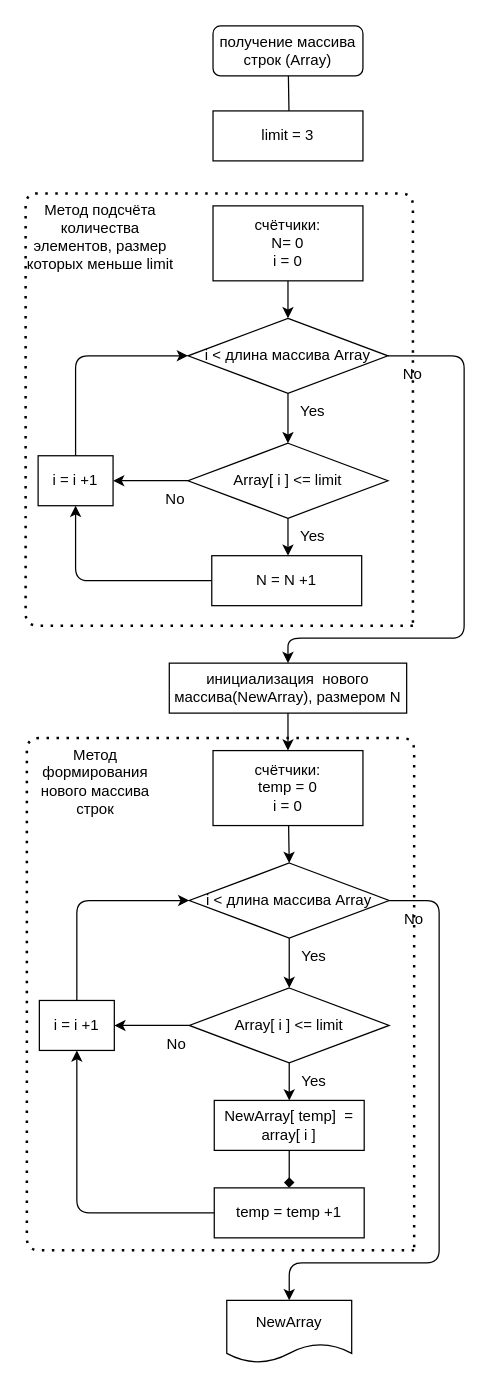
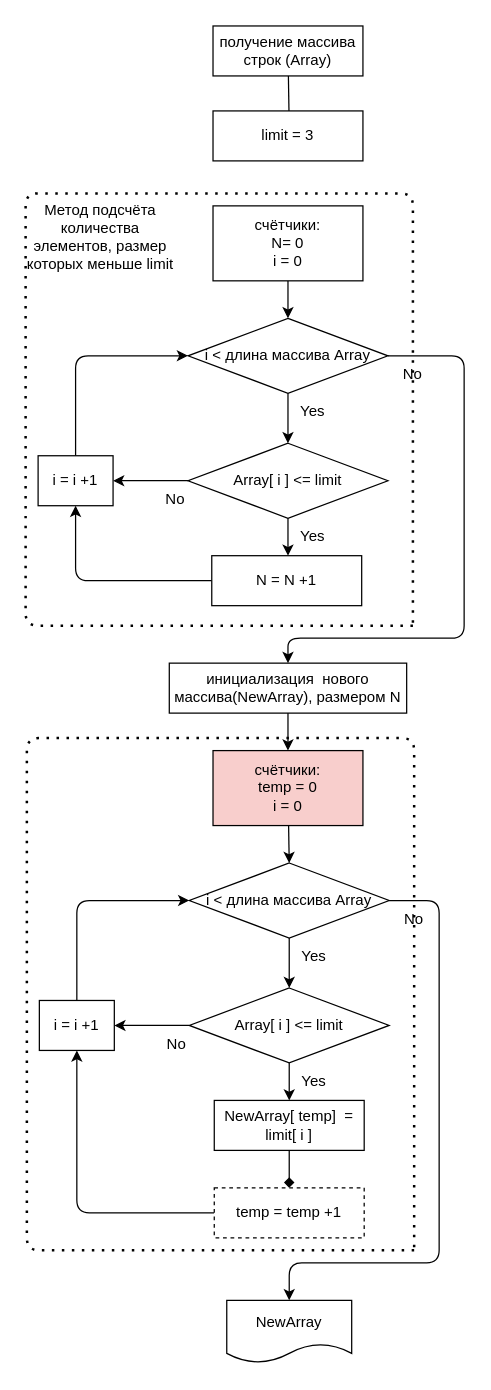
node "получение массива строк (Array)": shape rounded rectangle -> rectangle
node "Метод формирования нового массива строк": removed
node "счётчики: temp = 0 i = 0": fillcolor #ffffff -> #f8cecc
node "NewArray[ temp] = array[ i ]": label "NewArray[ temp] = array[ i ]" -> "NewArray[ temp] = limit[ i ]"
node "temp = temp +1": style solid -> dashed
